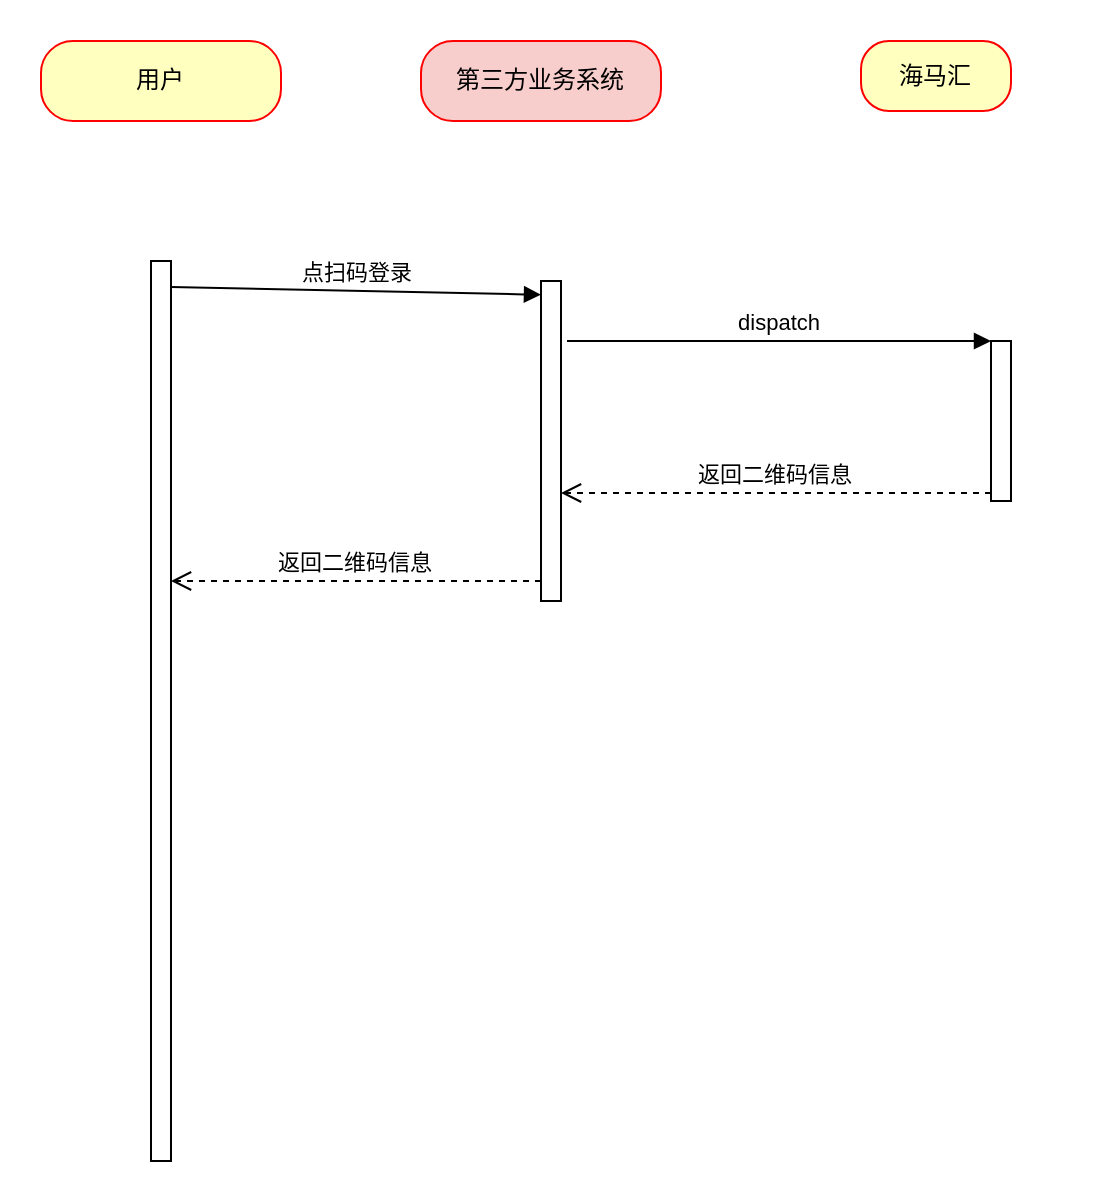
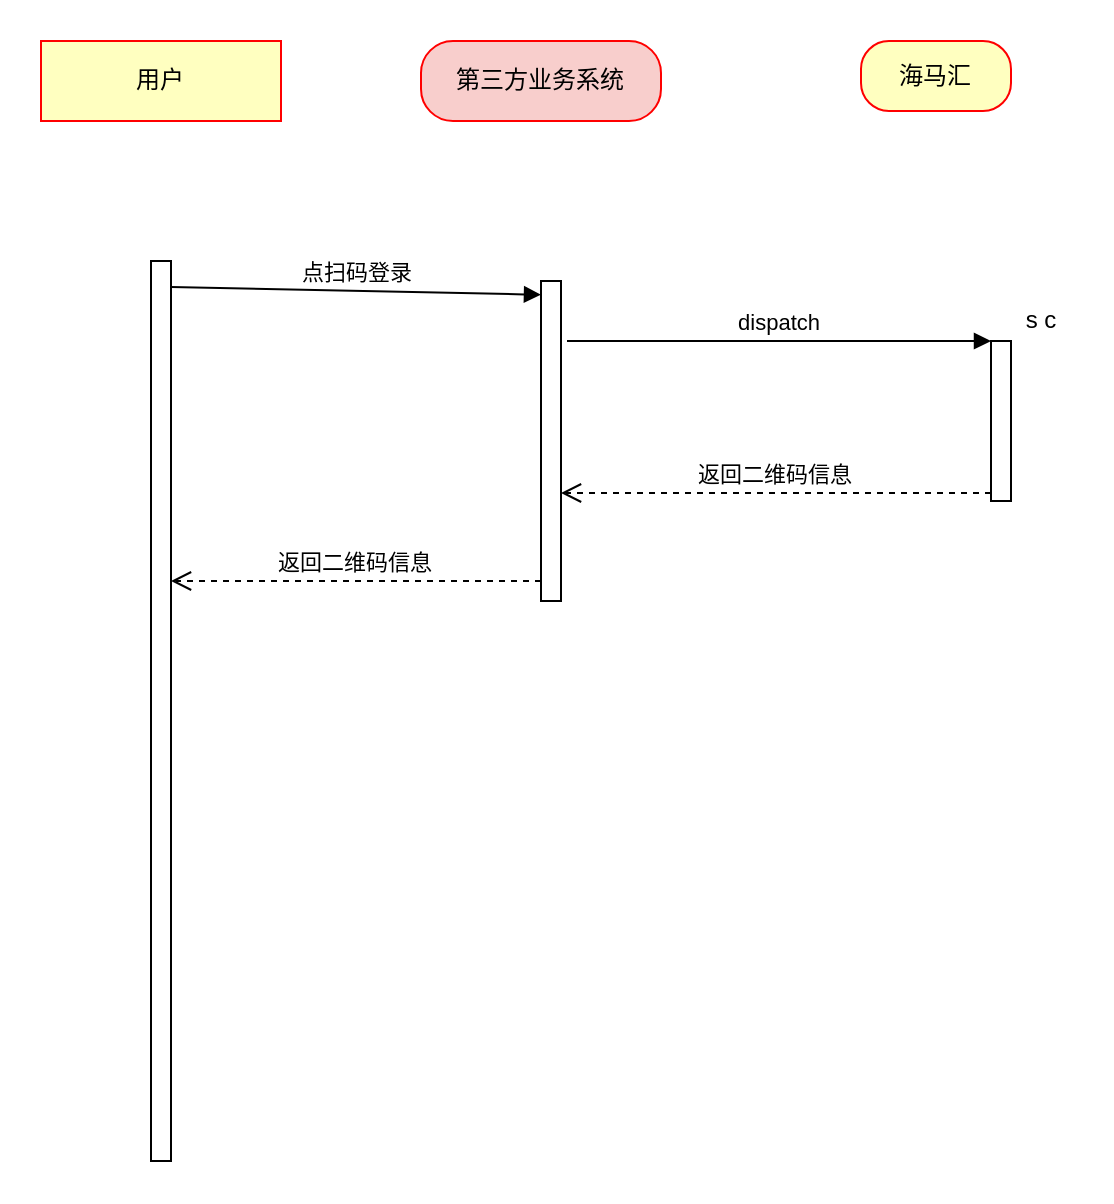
node "用户": shape rounded rectangle -> rectangle
node "s c": added
